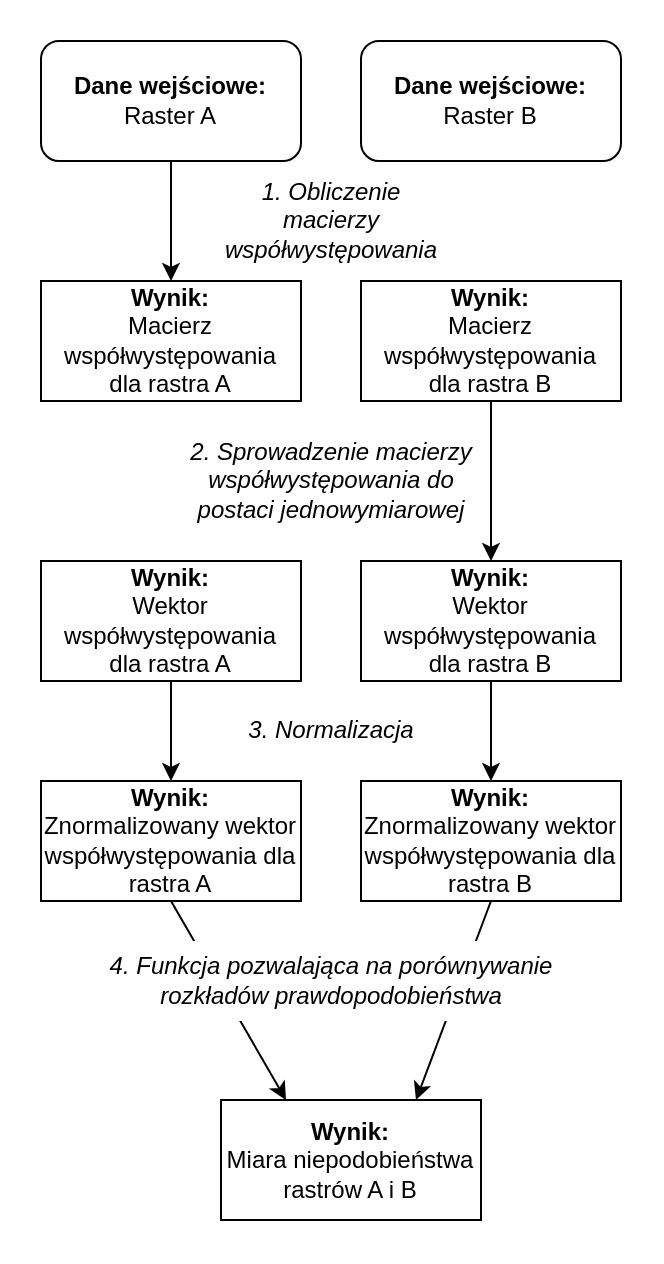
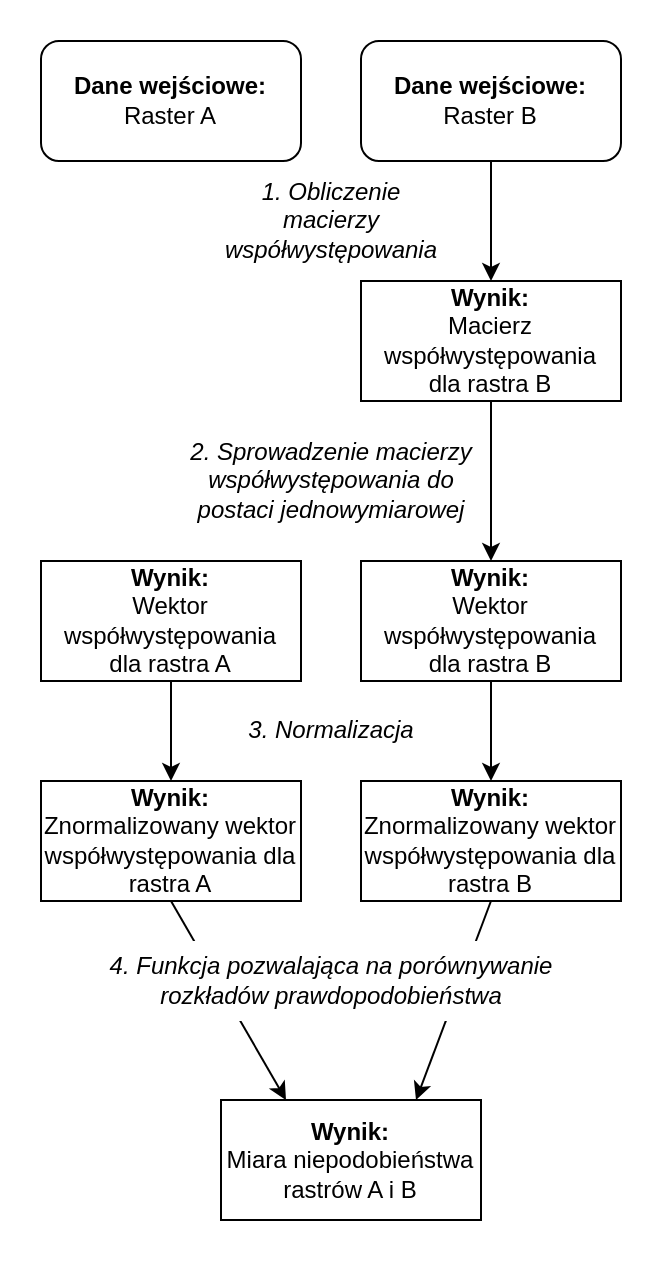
edge "Dane wejściowe: Raster A" -> "Wynik: Macierz współwystępowania dla rastra A": removed
edge "Dane wejściowe: Raster B" -> "Wynik: Macierz współwystępowania dla rastra B": added
node "Wynik: Macierz współwystępowania dla rastra A": removed
